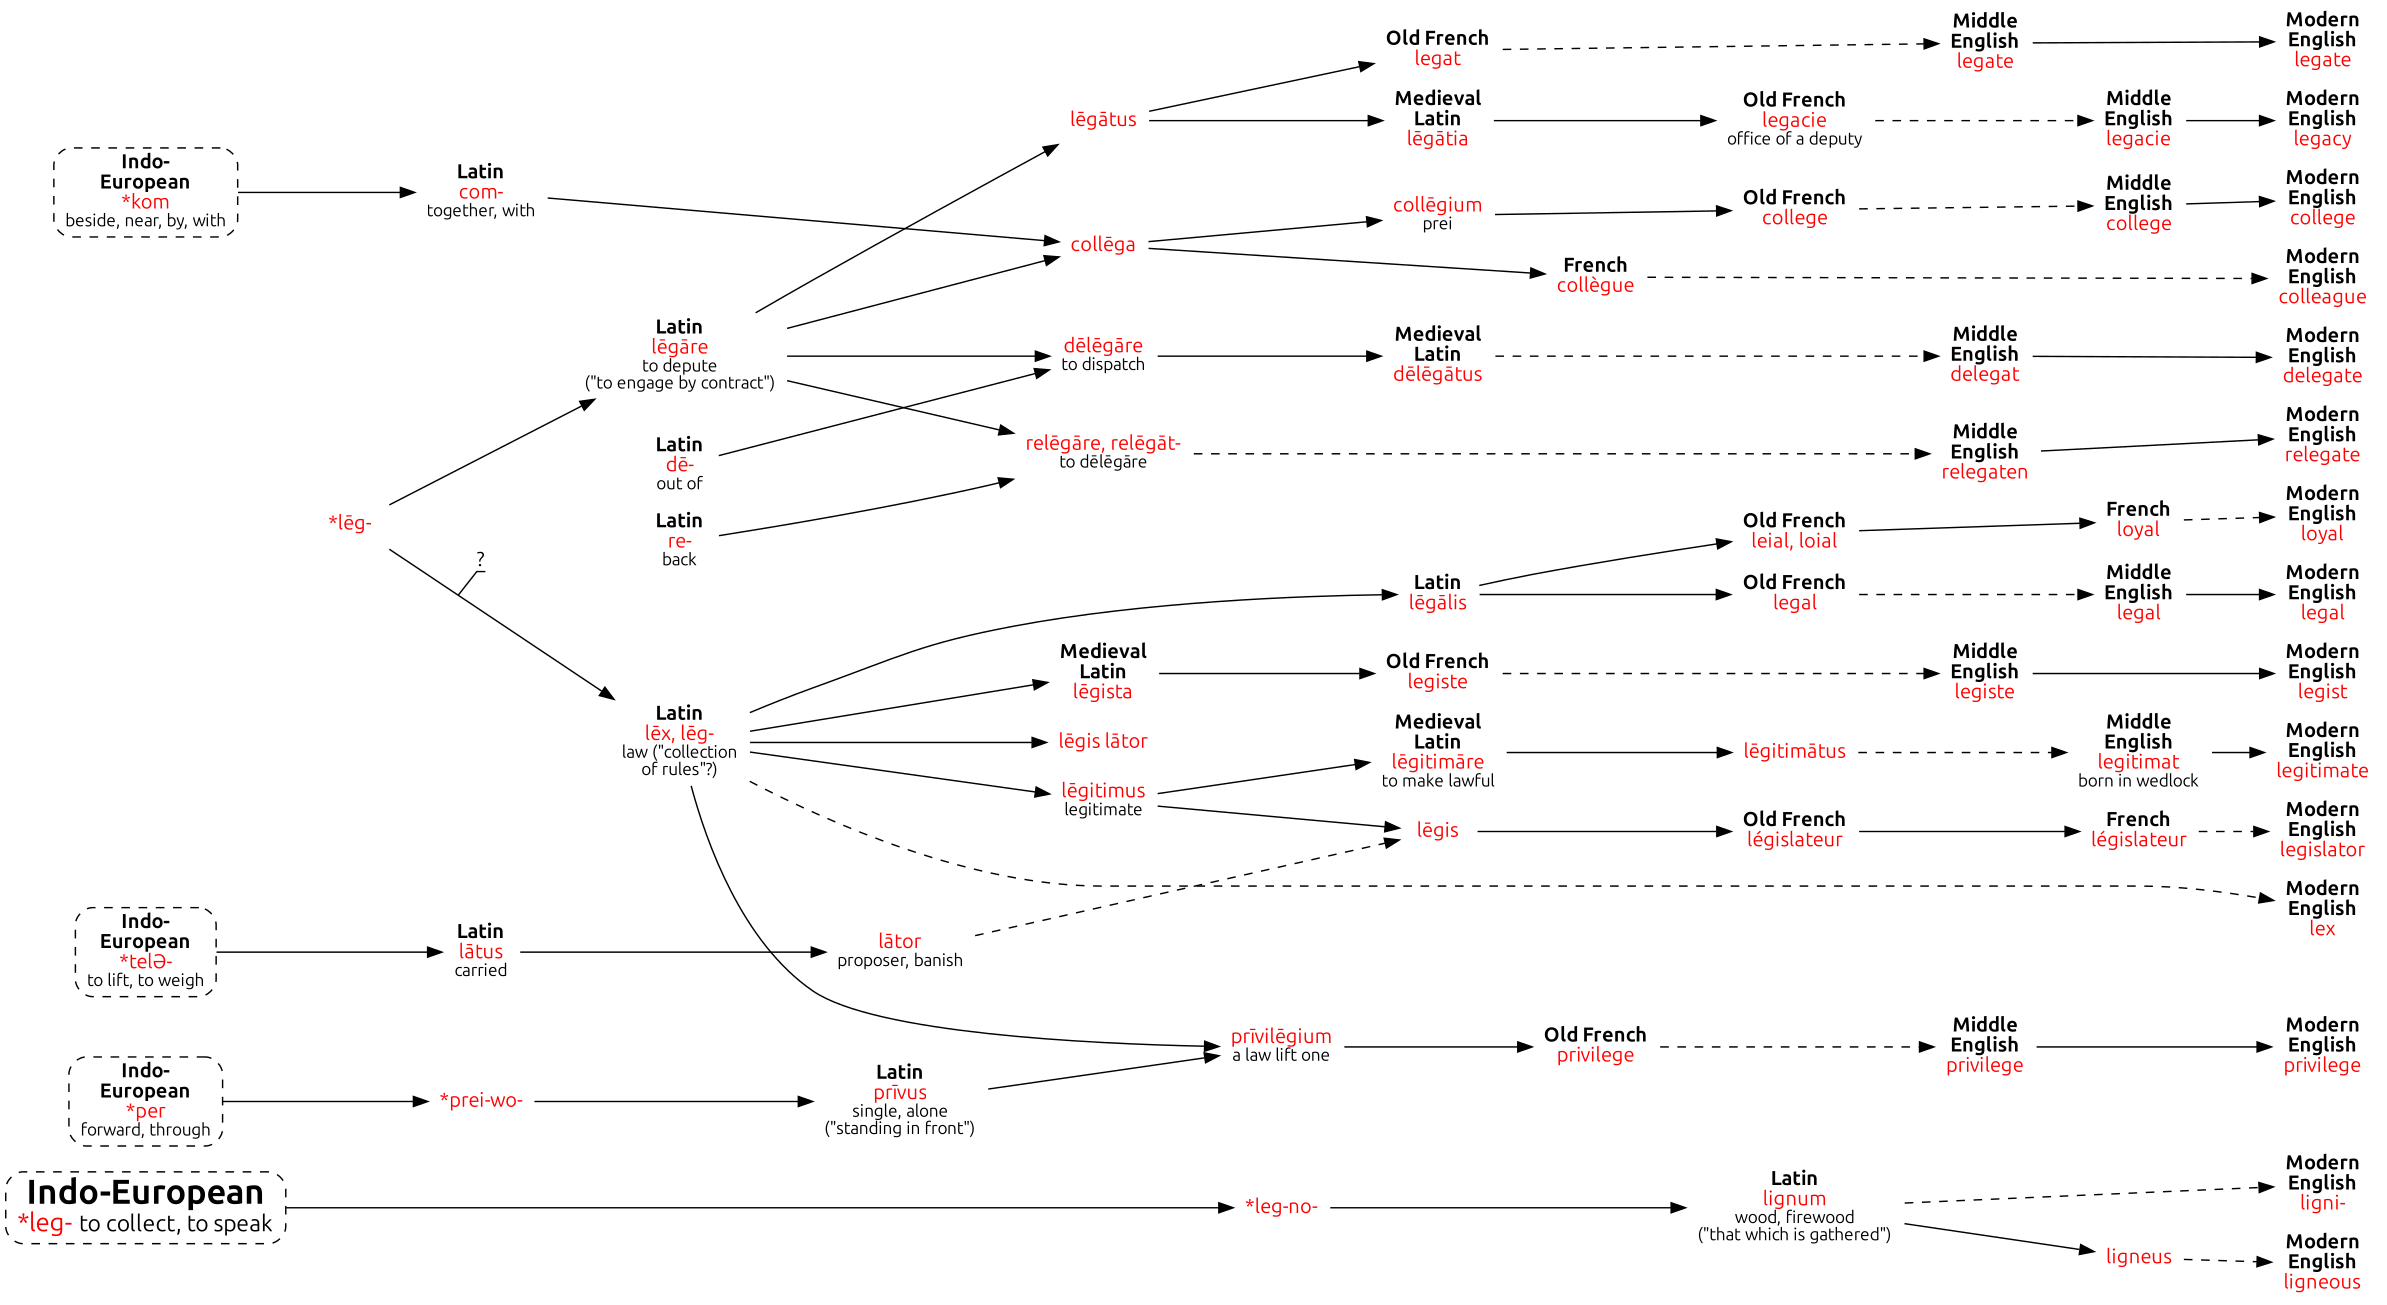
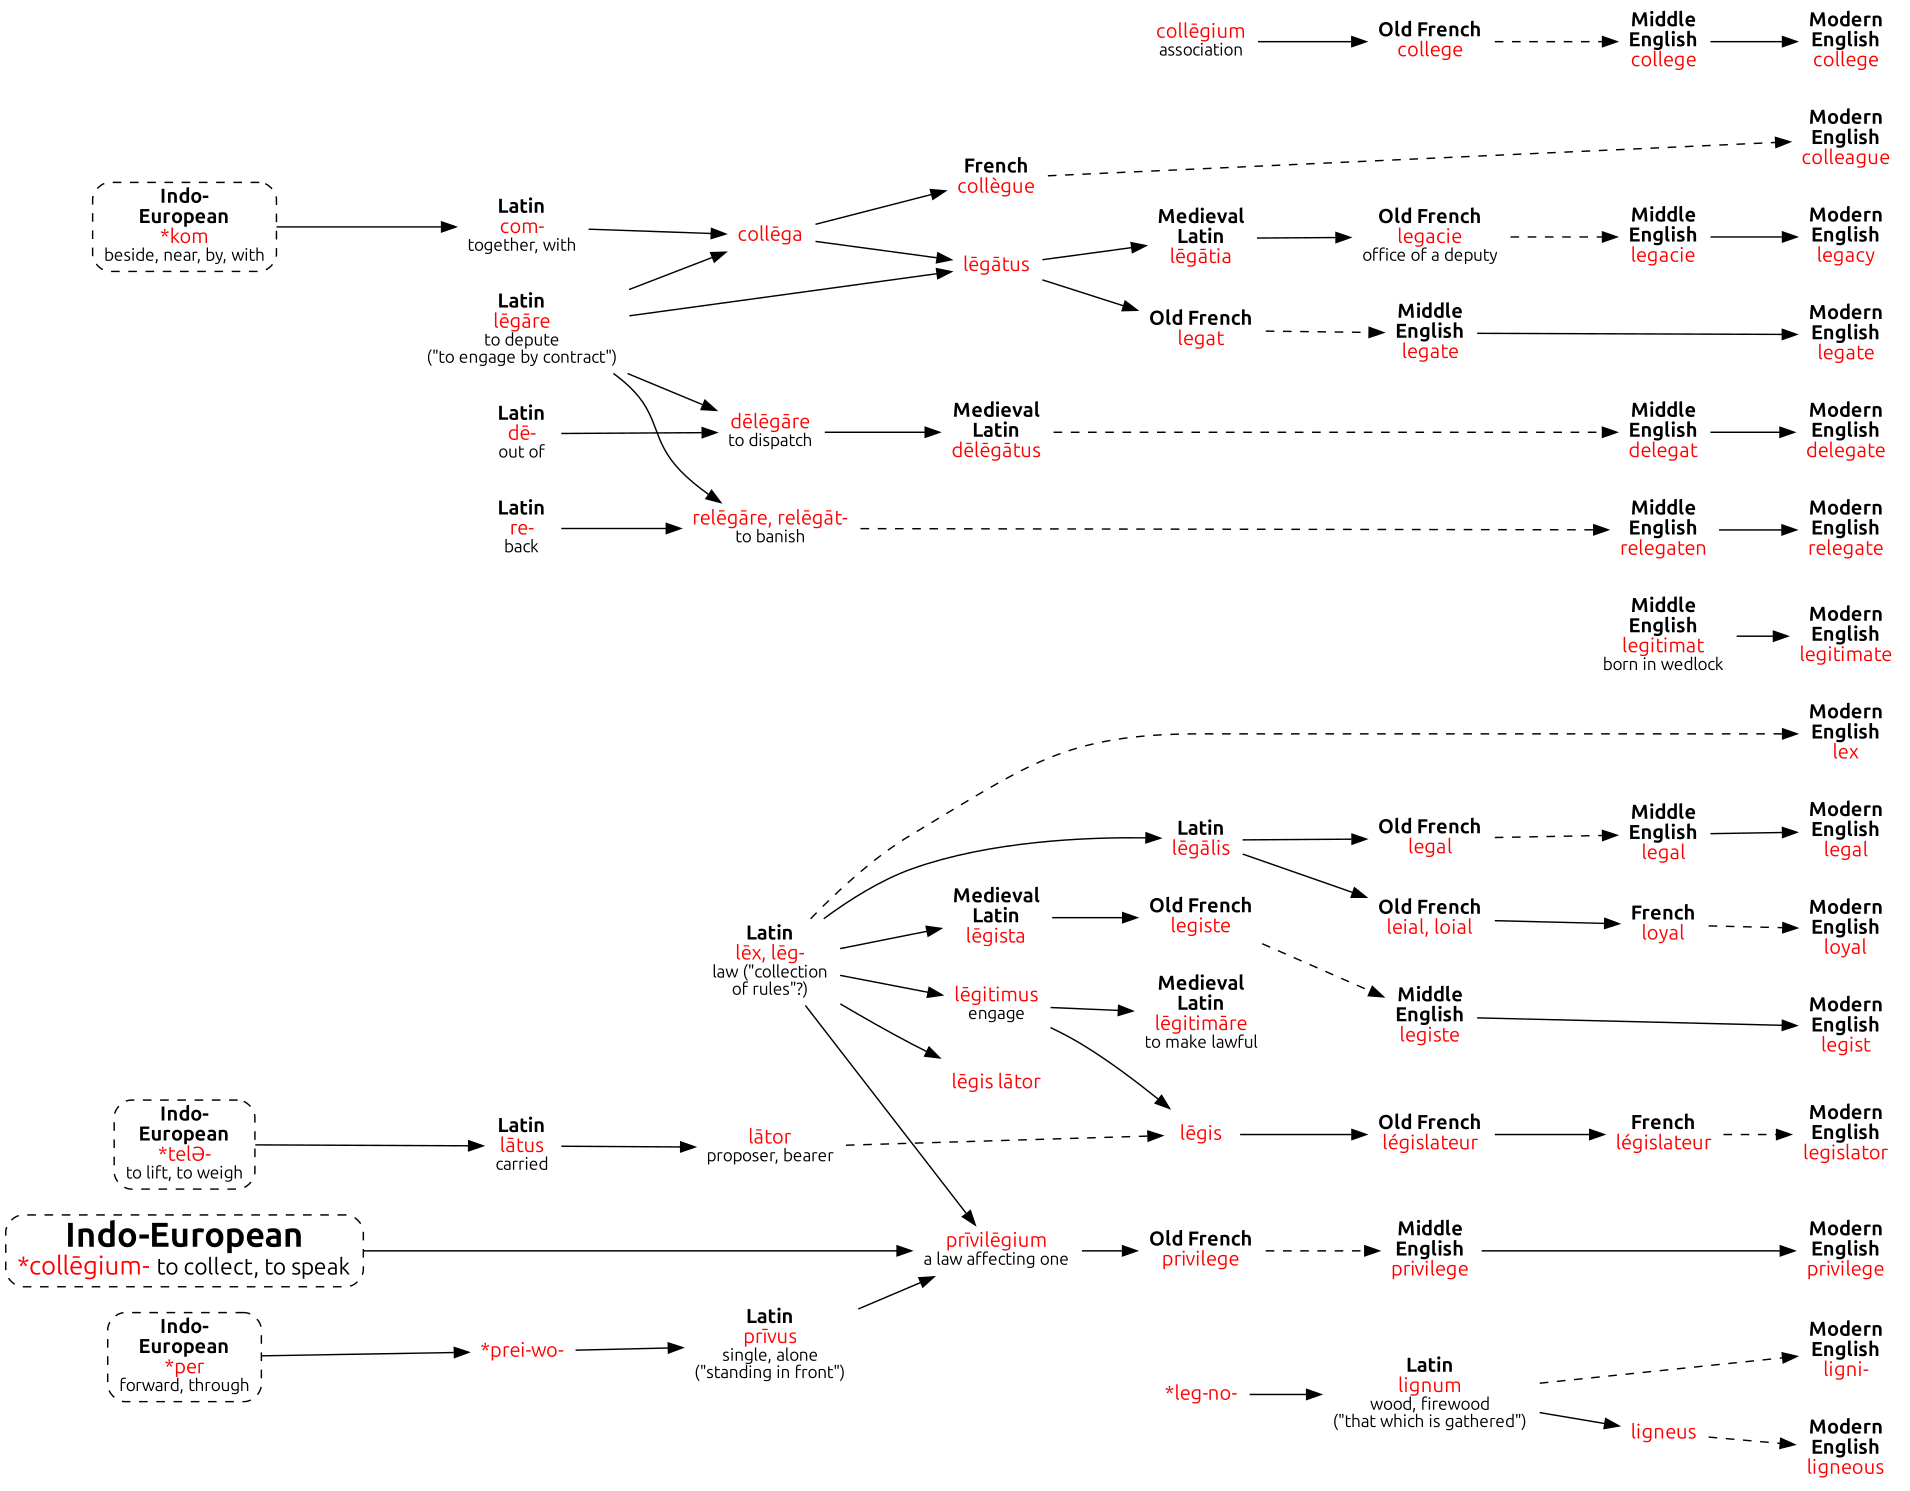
node "collēgium": text "prei" -> "association"
edge "collēga" -> "collēgium": now "collēga" -> "lēgātus"
node "relēgāre, relēgāt-": text "to dēlēgāre" -> "to banish"
node "*lēg-": removed
node "lēgitimātus": removed
node "lēgitimus": text "legitimate" -> "engage"
node "lātor": text "proposer, banish" -> "proposer, bearer"
node "prīvilēgium": text "a law lift one" -> "a law affecting one"
edge "Indo-European" -> "*leg-no-": now "Indo-European" -> "prīvilēgium"
node "Indo-European": text "*leg-" -> "*collēgium-"
